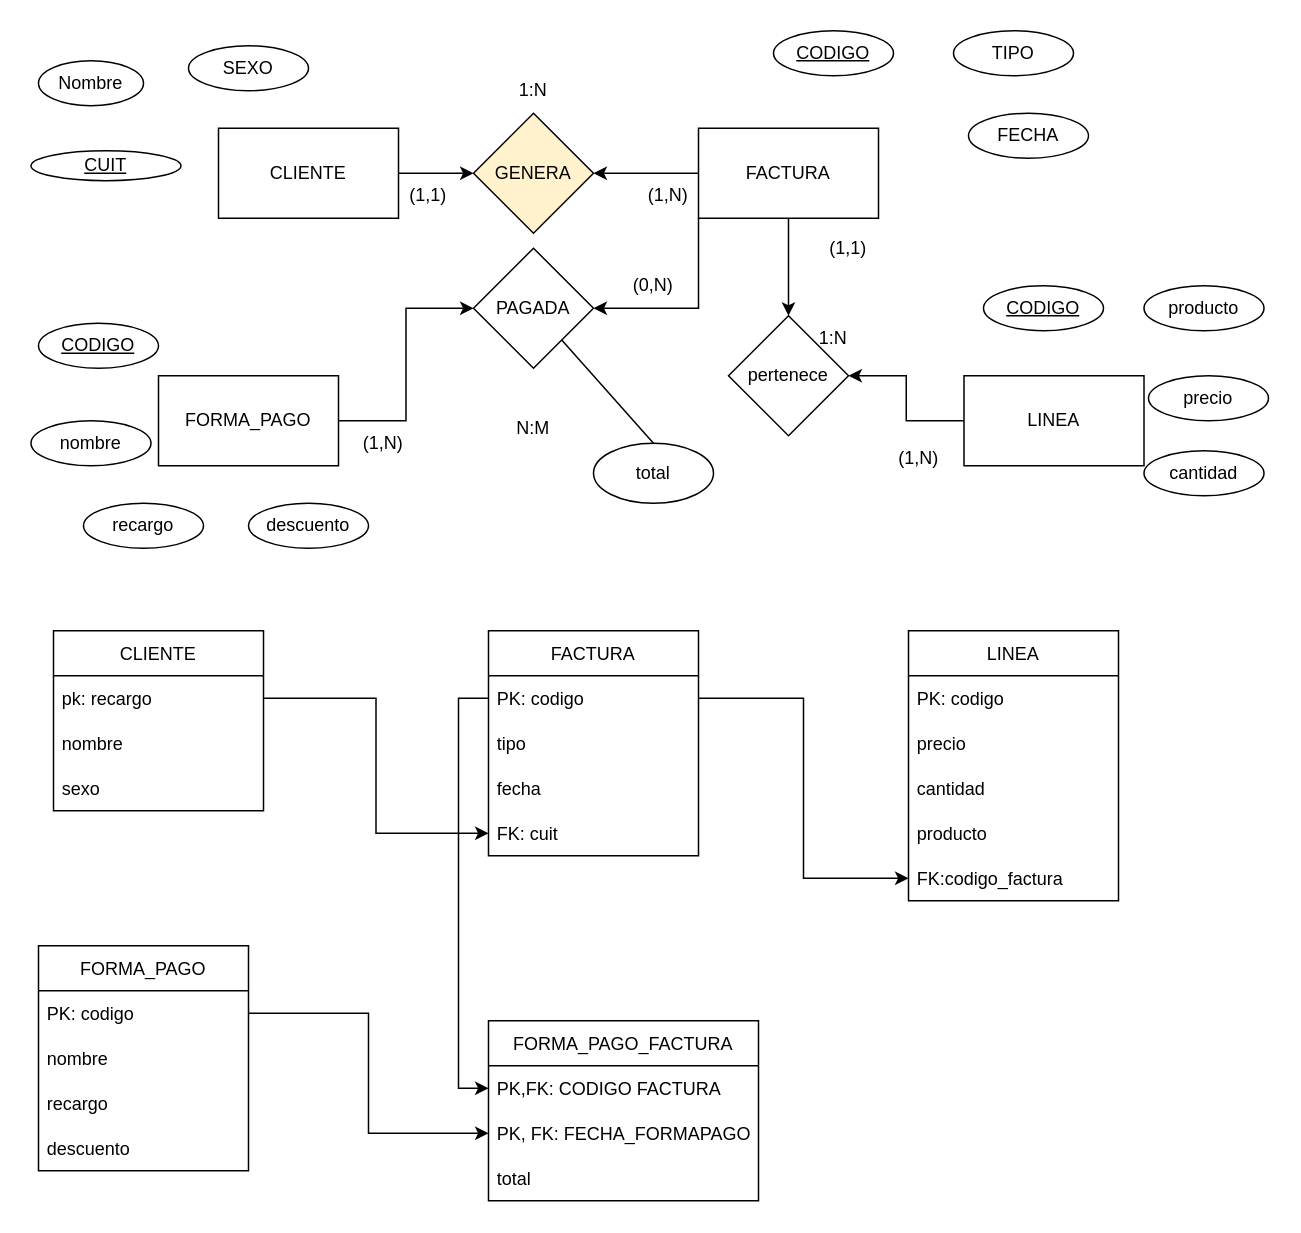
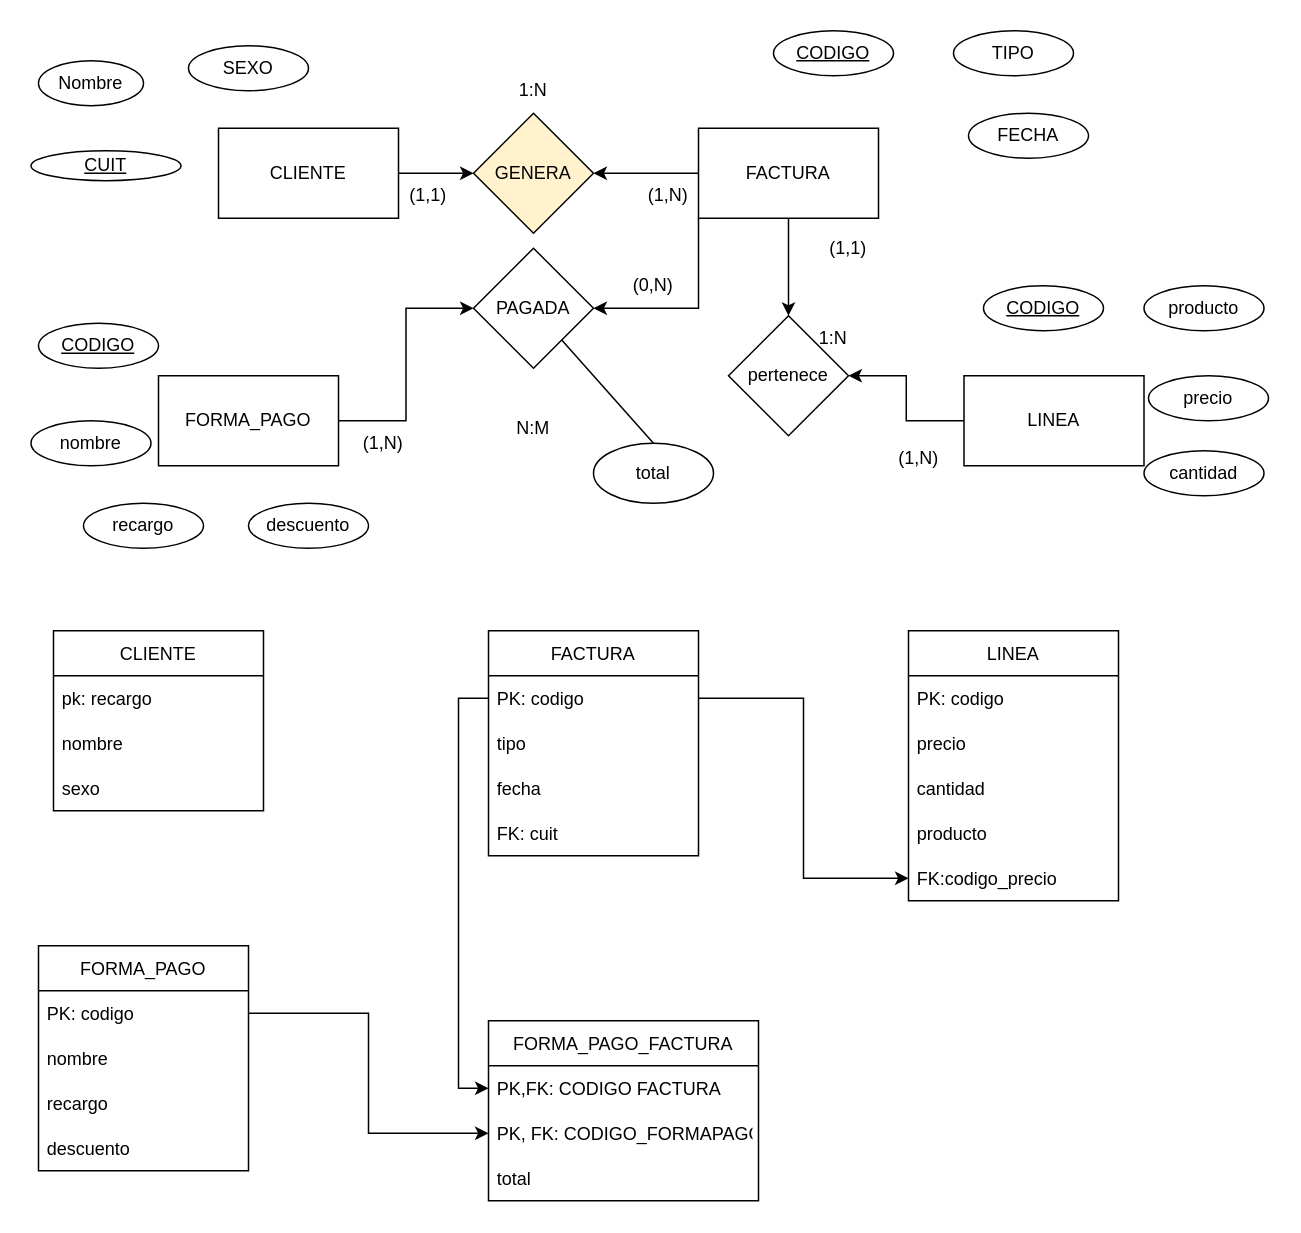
edge "pk: recargo" -> "FK: cuit": removed
node "FK:codigo_factura": label "FK:codigo_factura" -> "FK:codigo_precio"
node "PK, FK: FECHA_FORMAPAGO": label "PK, FK: FECHA_FORMAPAGO" -> "PK, FK: CODIGO_FORMAPAGO"
